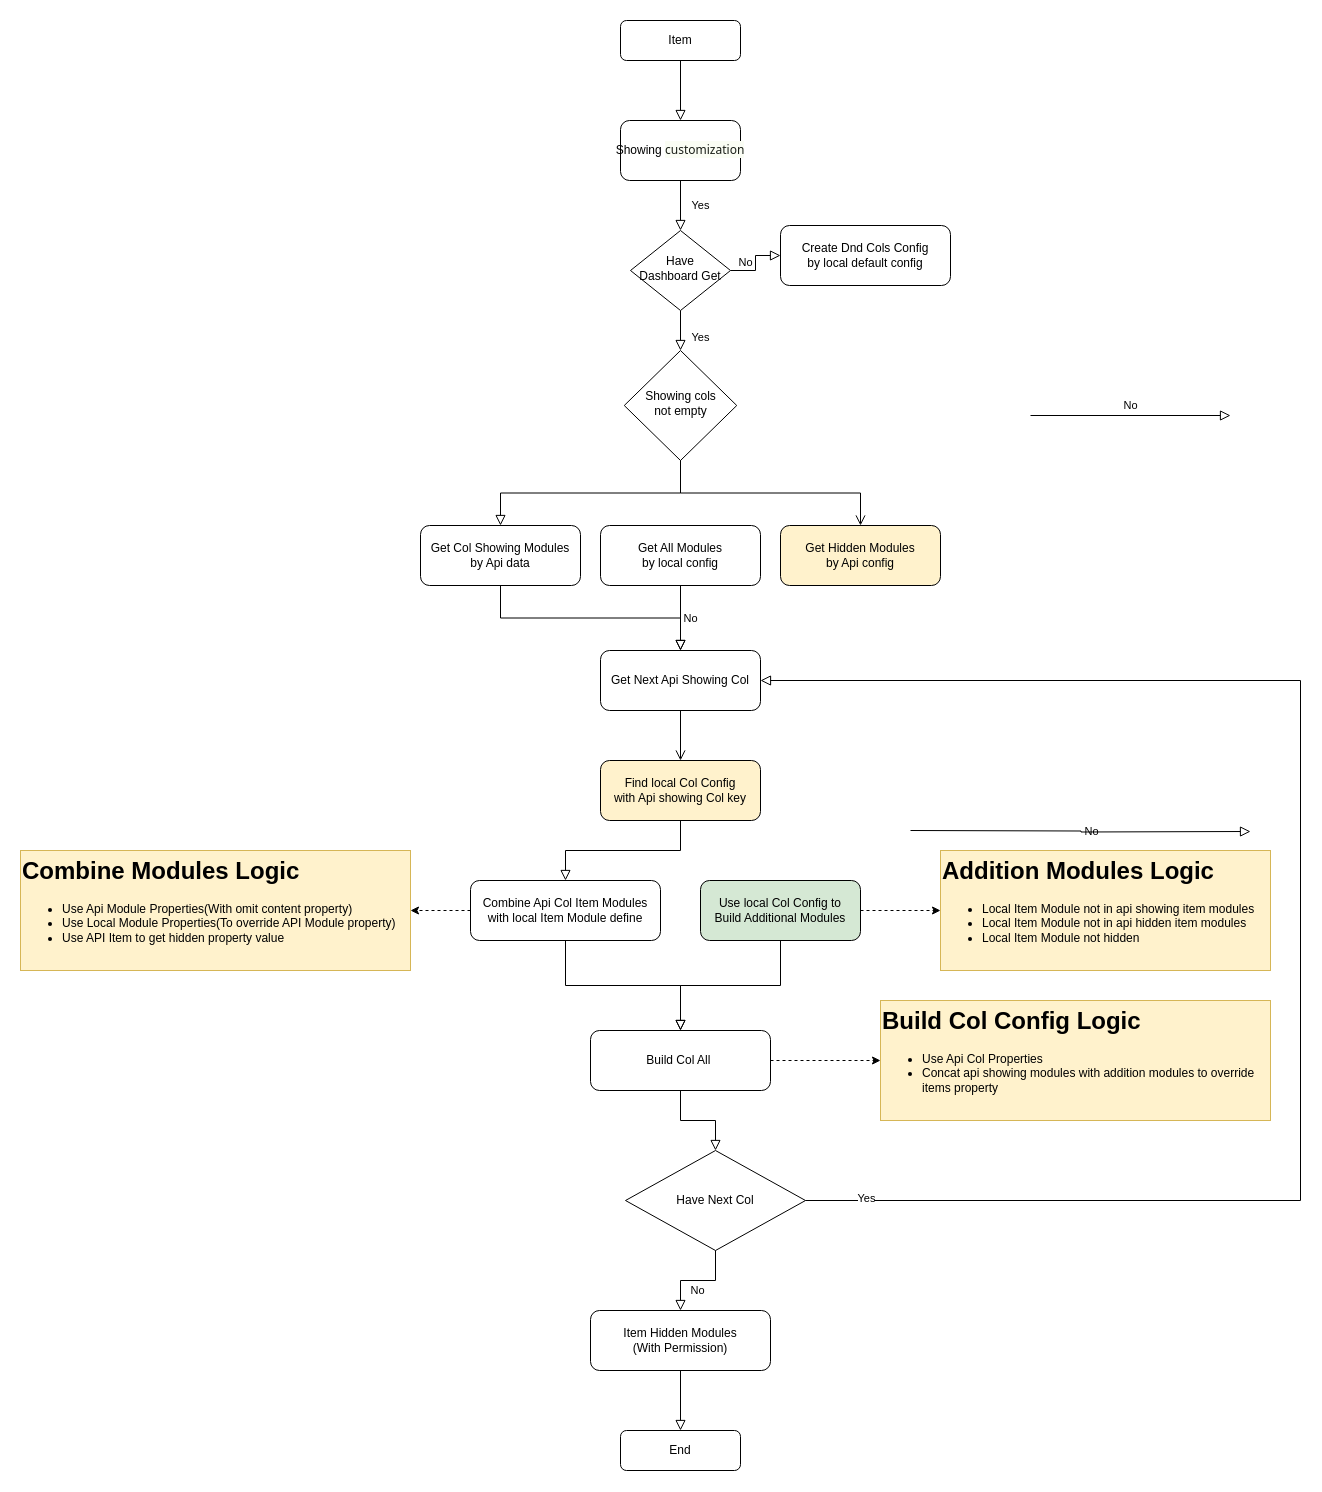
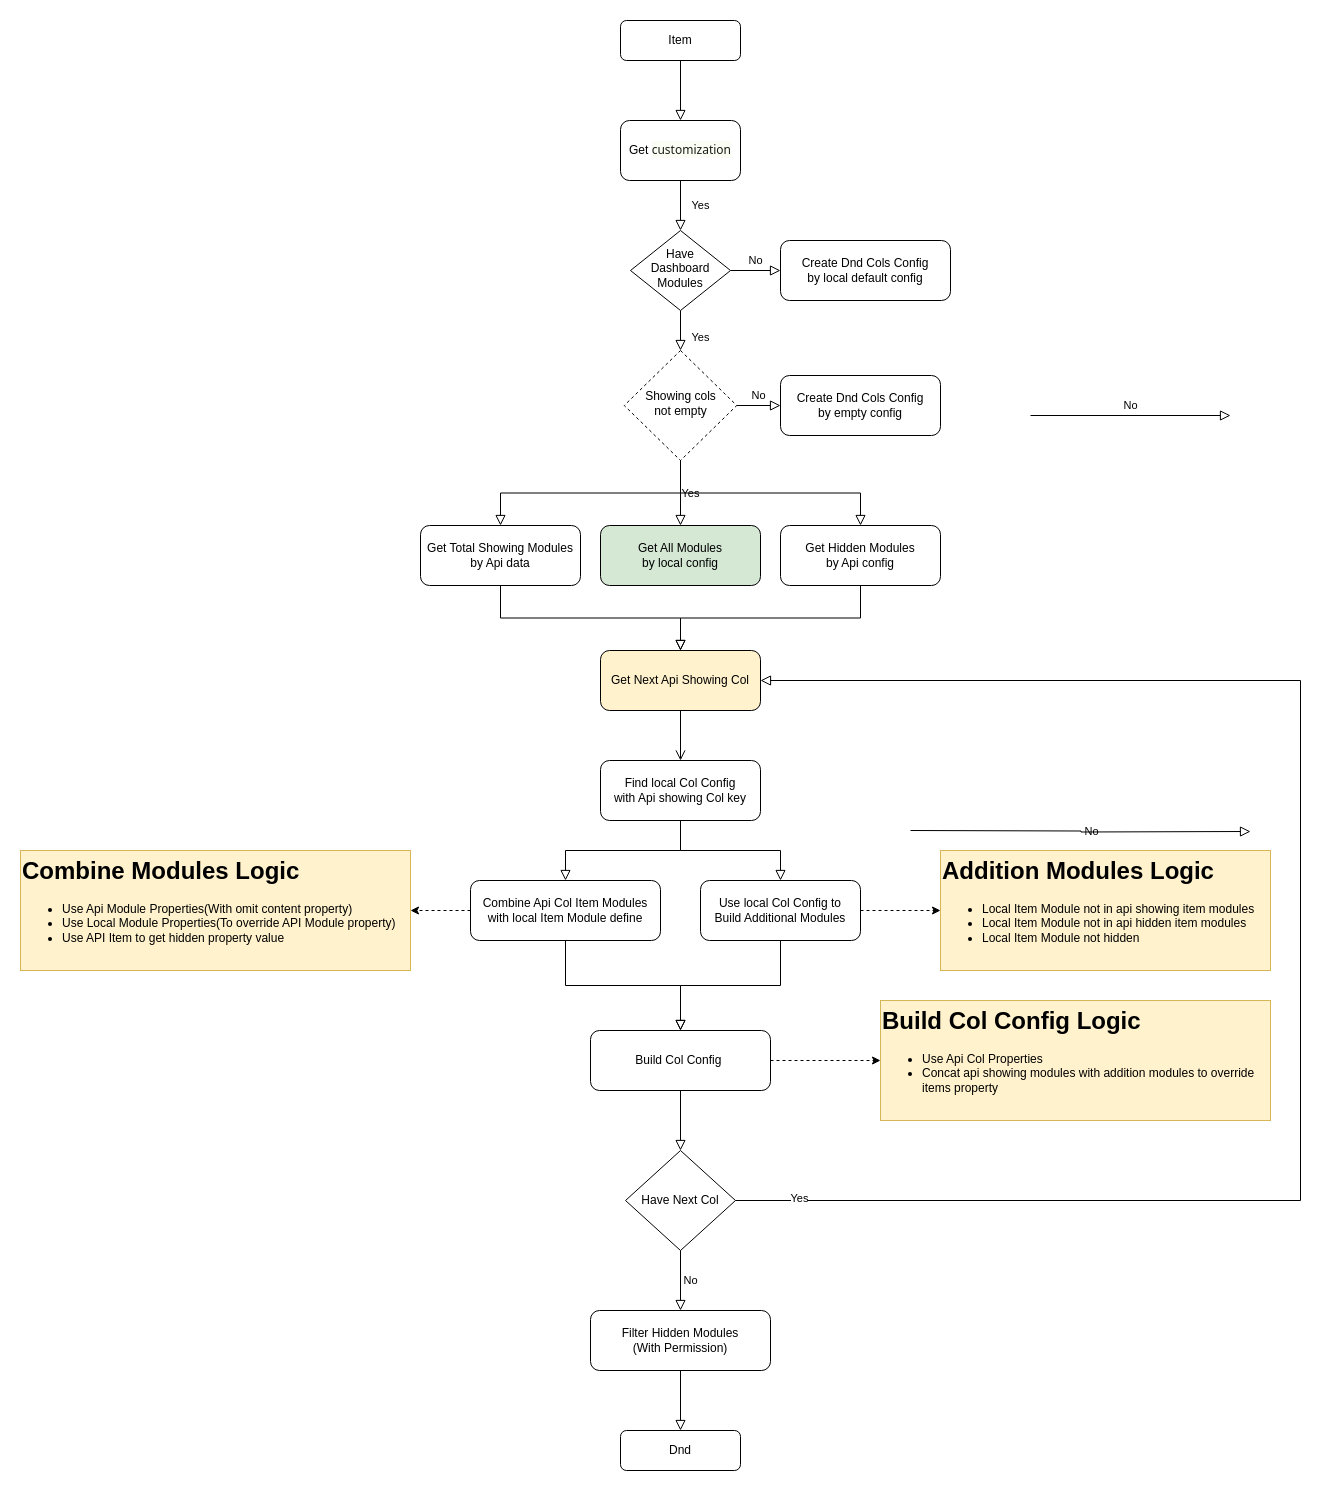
node "Showing customization": label "Showing customization" -> "Get customization"
node "Create Dnd Cols Config by local default config": moved (866, 256) -> (866, 271)
node "Have Dashboard Get": label "Have Dashboard Get" -> "Have Dashboard Modules"
node "Showing cols not empty": style solid -> dashed
edge "Showing cols not empty" -> "Create Dnd Cols Config by empty config": added, label "No"
node "Create Dnd Cols Config by empty config": added
edge "Showing cols not empty" -> "Get All Modules by local config": added, label "Yes"
edge "Showing cols not empty" -> "Get Hidden Modules by Api config": arrowhead open -> block
node "Get Col Showing Modules by Api data": label "Get Col Showing Modules by Api data" -> "Get Total Showing Modules by Api data"
node "Get All Modules by local config": fillcolor #ffffff -> #d5e8d4
node "Get Hidden Modules by Api config": fillcolor #fff2cc -> #ffffff
edge "Get All Modules by local config" -> "Get Next Api Showing Col": removed, label "No"
edge "Get Hidden Modules by Api config" -> "Get Next Api Showing Col": added
node "Get Next Api Showing Col": fillcolor #ffffff -> #fff2cc
node "Find local Col Config with Api showing Col key": fillcolor #fff2cc -> #ffffff
edge "Find local Col Config with Api showing Col key" -> "Use local Col Config to Build Additional Modules": added
node "Use local Col Config to Build Additional Modules": fillcolor #d5e8d4 -> #ffffff
node "Build Col All": label "Build Col All" -> "Build Col Config"
node "Have Next Col": size 180x100 -> 110x100
node "Item Hidden Modules (With Permission)": label "Item Hidden Modules (With Permission)" -> "Filter Hidden Modules (With Permission)"
node "End": label "End" -> "Dnd"
